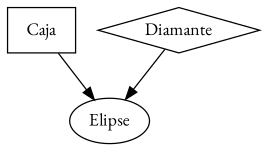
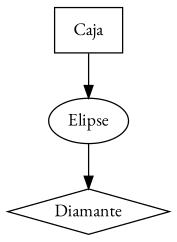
edge "Diamante" -> "Elipse": reversed
